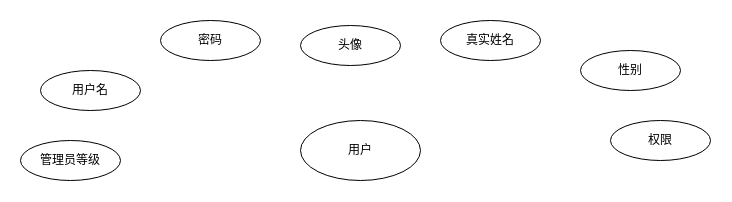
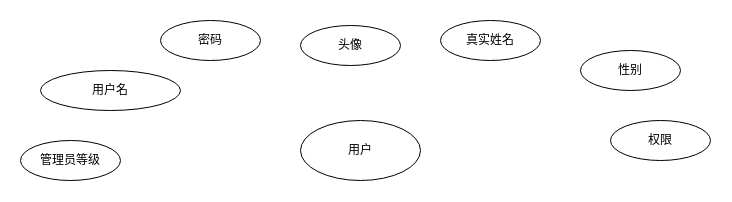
node "用户名": size 100x40 -> 140x40
